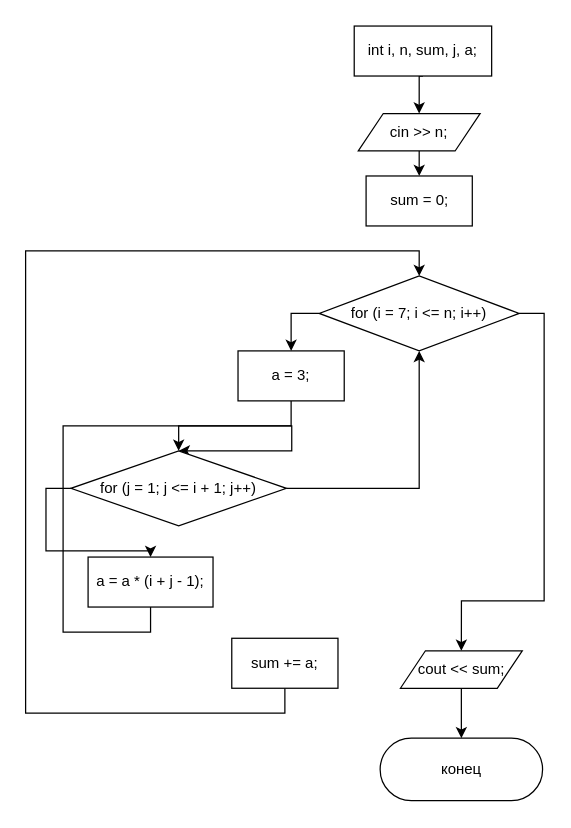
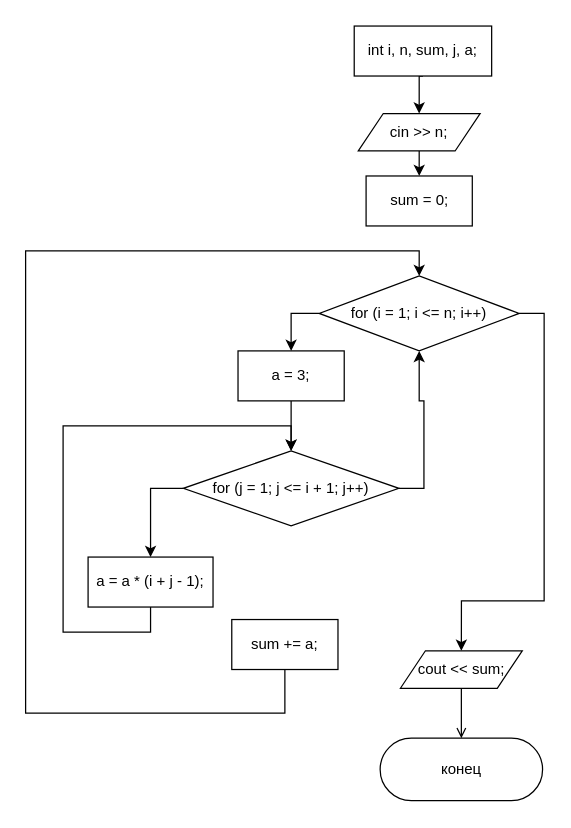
node "for (i = 7; i <= n; i++)": label "for (i = 7; i <= n; i++)" -> "for (i = 1; i <= n; i++)"
node "for (j = 1; j <= i + 1; j++)": moved (179, 488) -> (291, 488)
node "sum += a;": moved (285, 663) -> (285, 644)
edge "cout << sum;" -> "конец": arrowhead classic -> open
